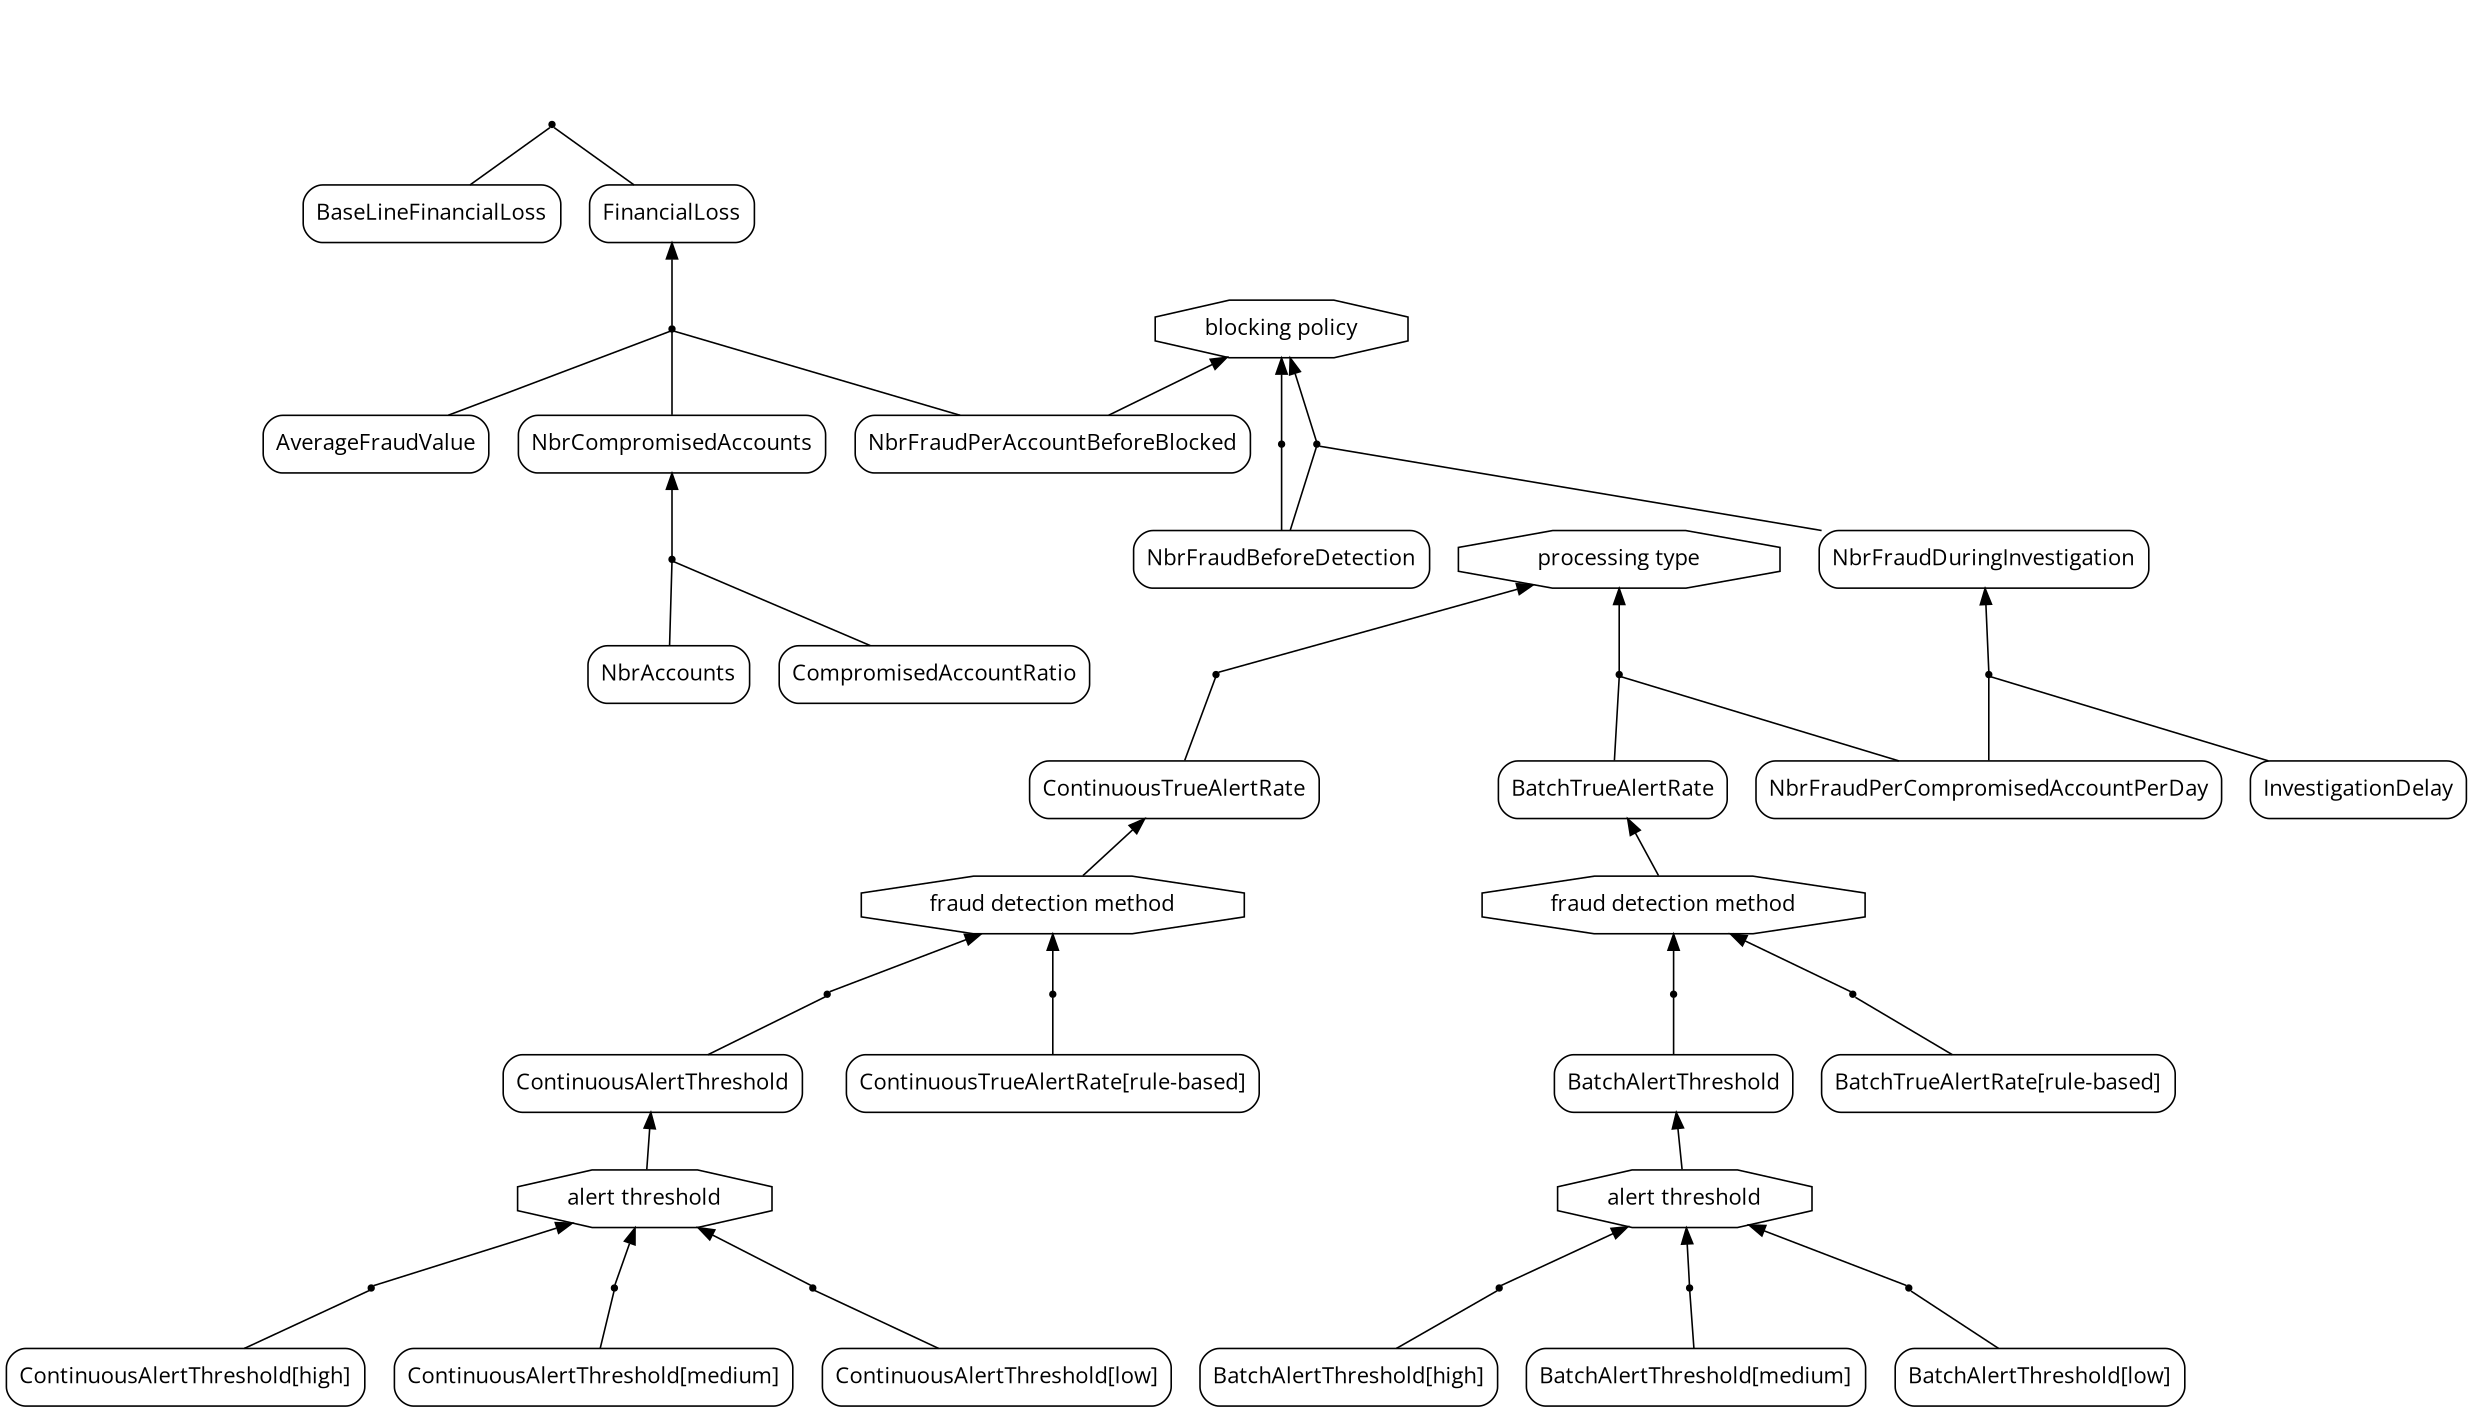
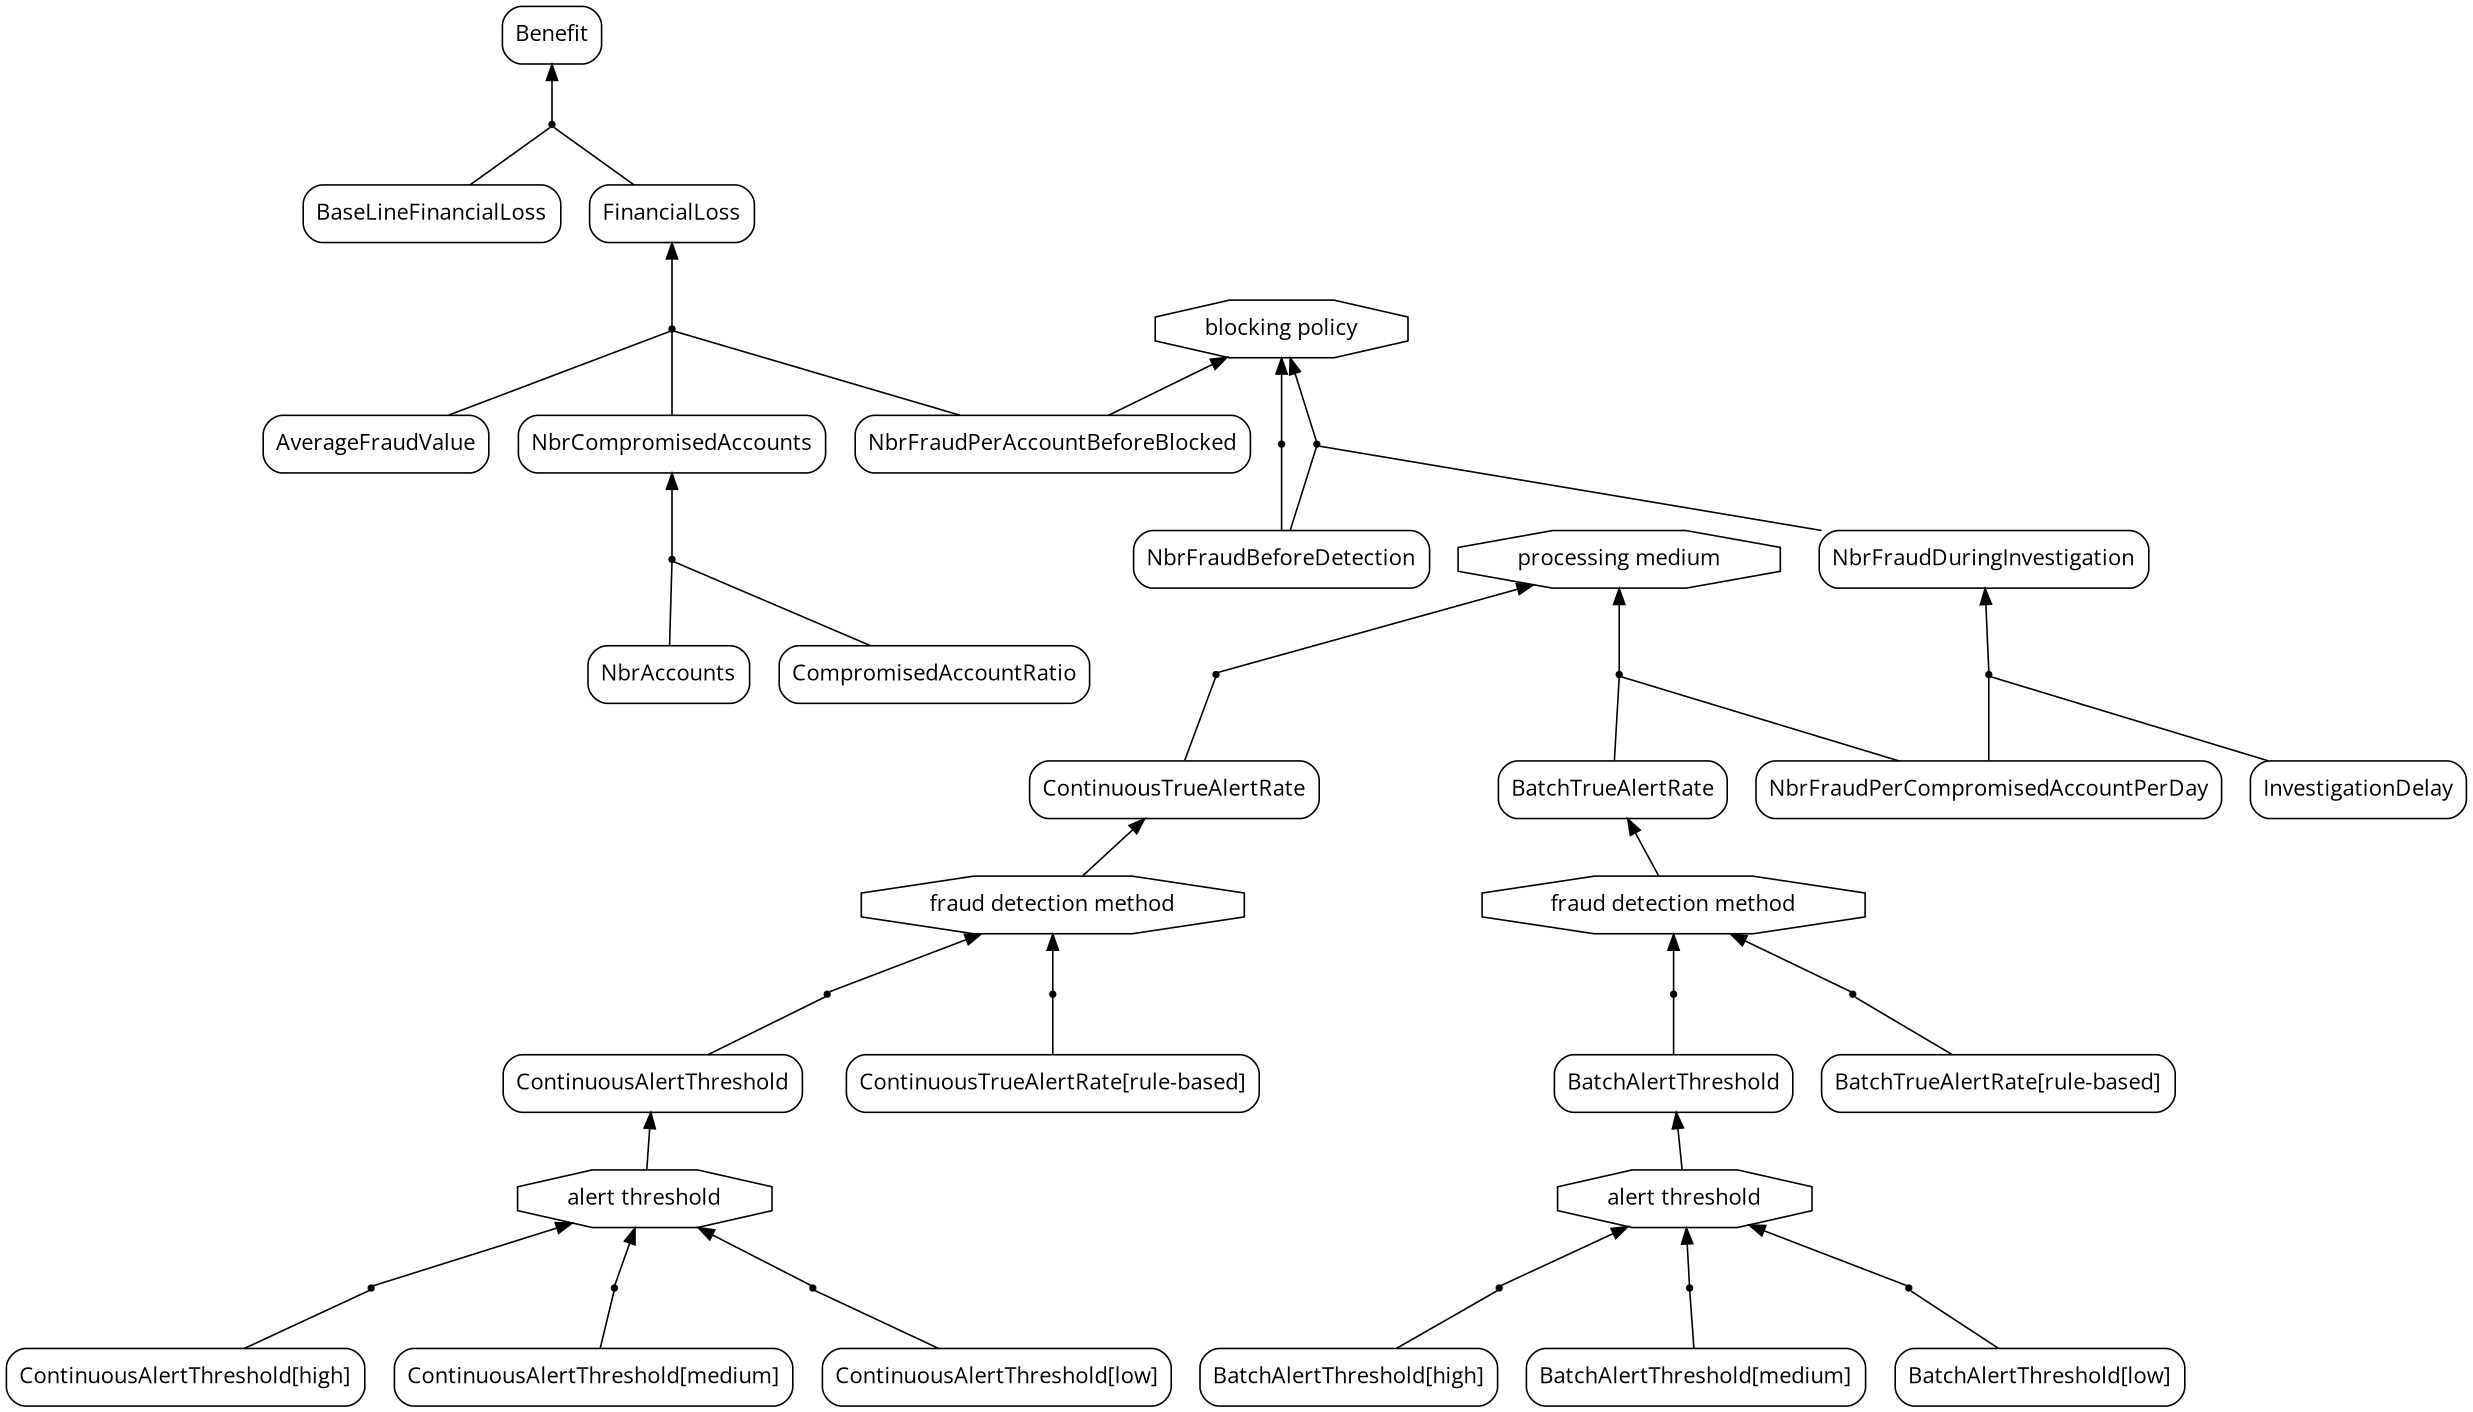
node "Benefit": added
node "processing type": label "processing type" -> "processing medium"
